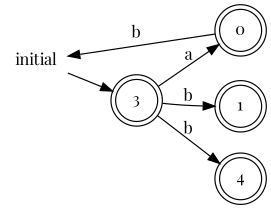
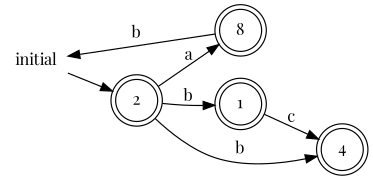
node "0": label "0" -> "8"
node "3": label "3" -> "2"
edge "1" -> "4": added, label "c"
